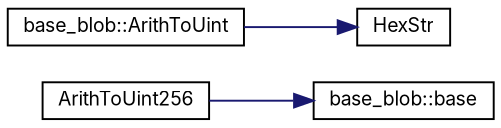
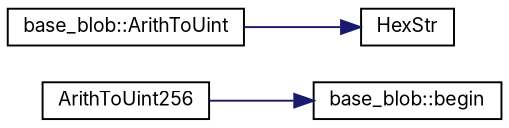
node "base_blob::base": label "base_blob::base" -> "base_blob::begin"
